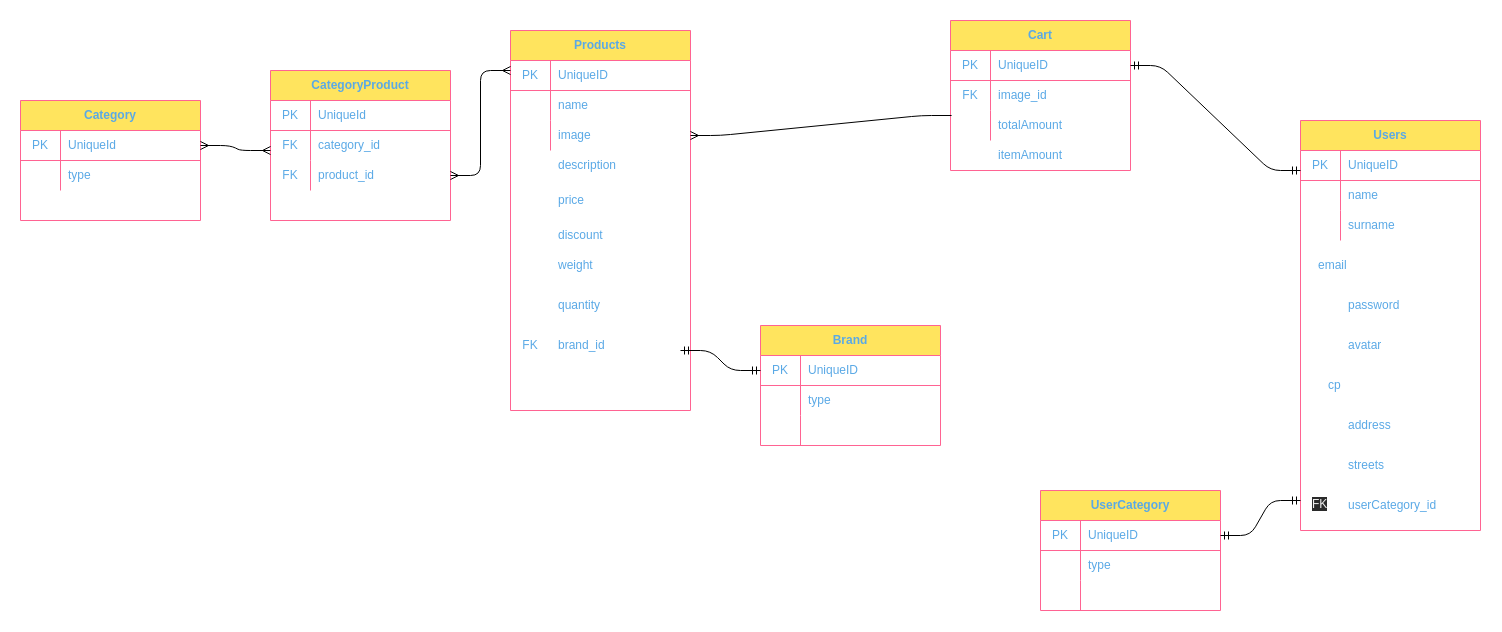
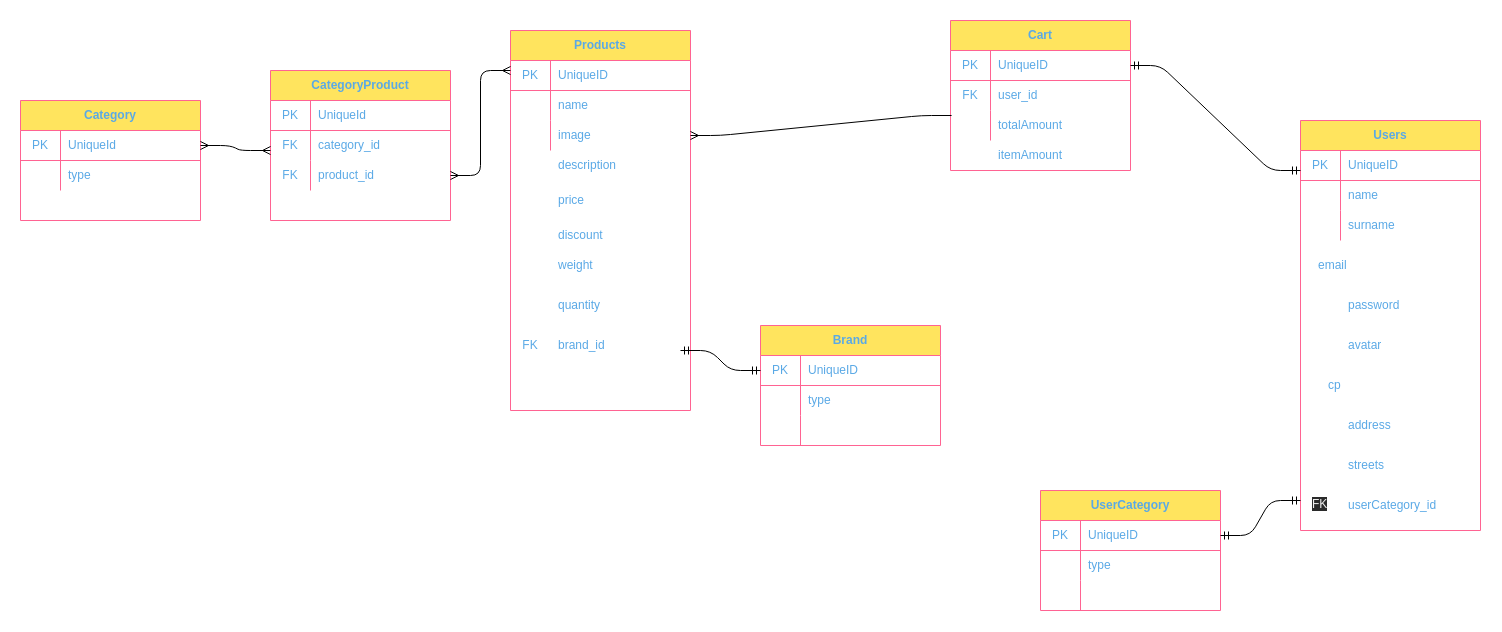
node "image_id": label "image_id" -> "user_id"
